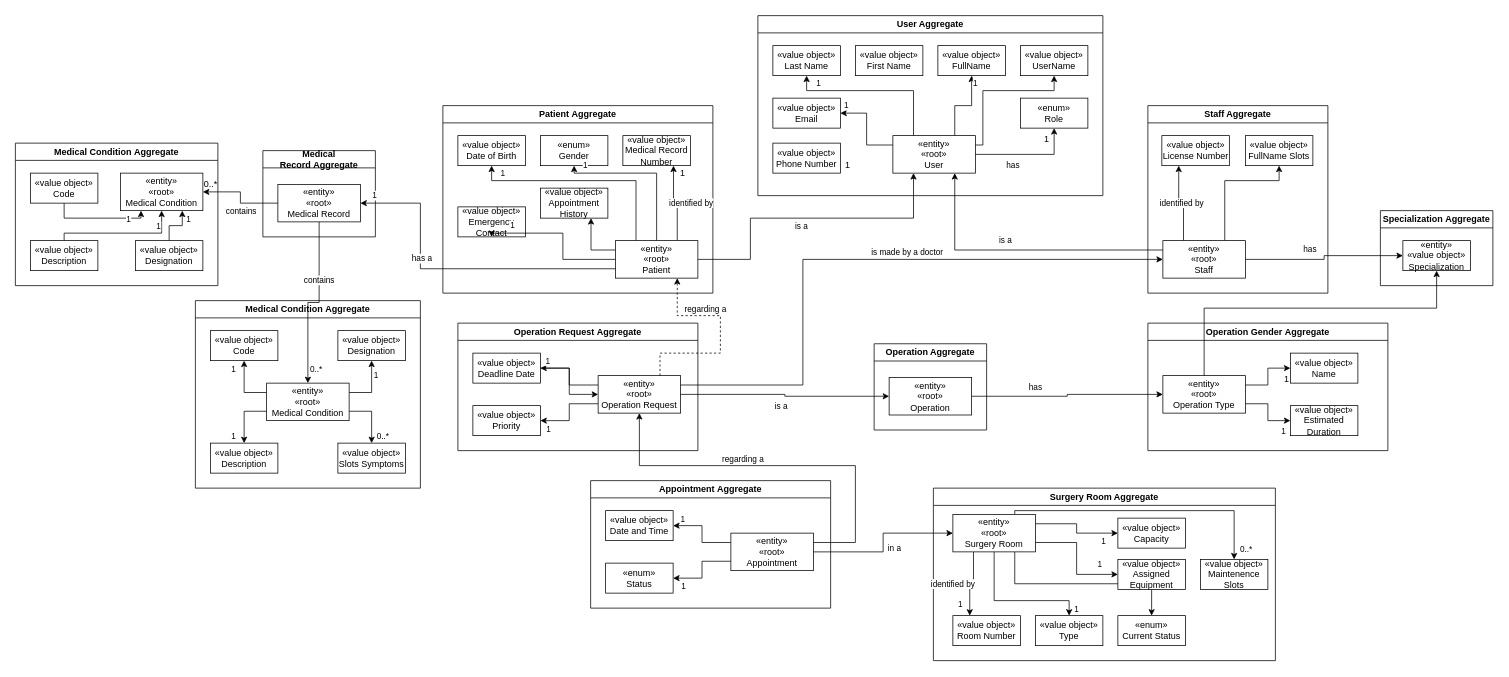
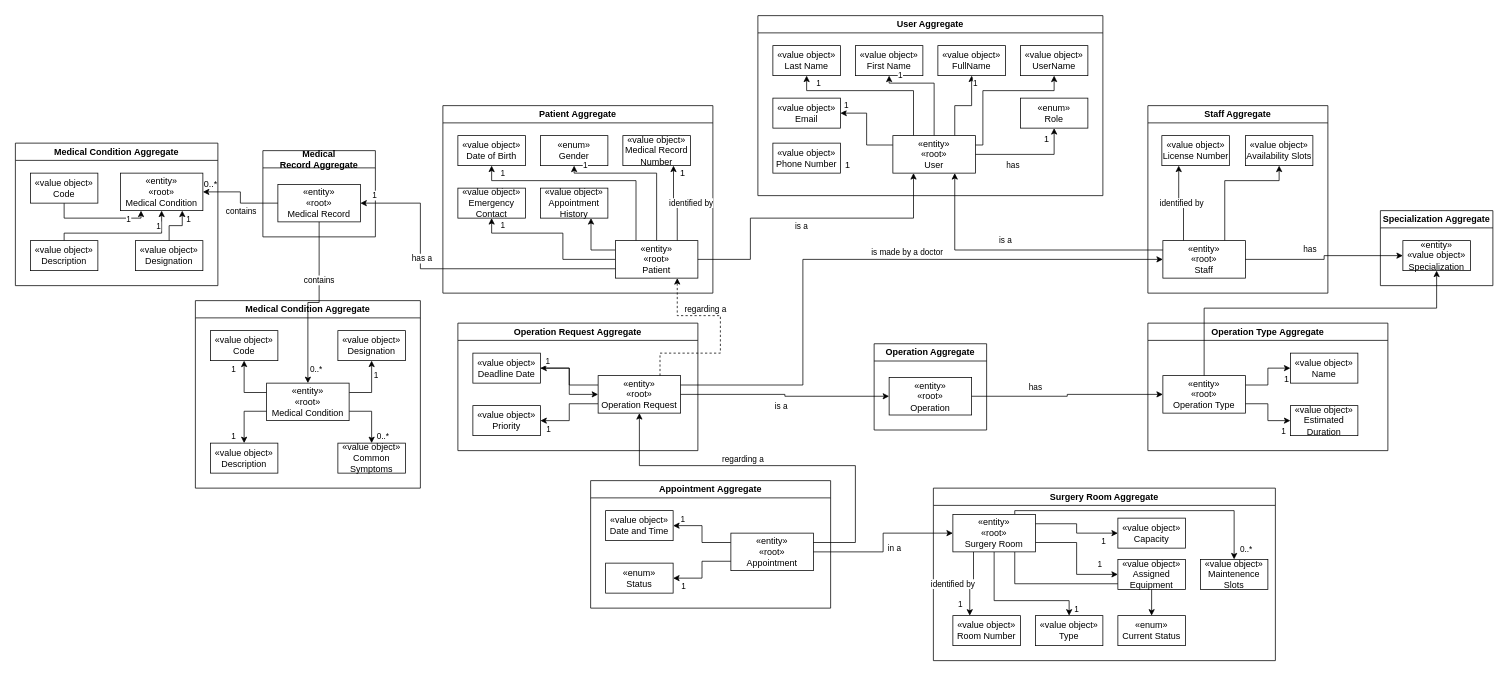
edge "«entity» «root» User" -> "«value object» First Name": added, label "1"
node "«value object» FullName Slots": label "«value object» FullName Slots" -> "«value object» Availability Slots"
node "«value object» Emergency Contact": moved (492, 222) -> (492, 203)
node "Operation Gender Aggregate": label "Operation Gender Aggregate" -> "Operation Type Aggregate"
node "«value object» Slots Symptoms": label "«value object» Slots Symptoms" -> "«value object» Common Symptoms"
